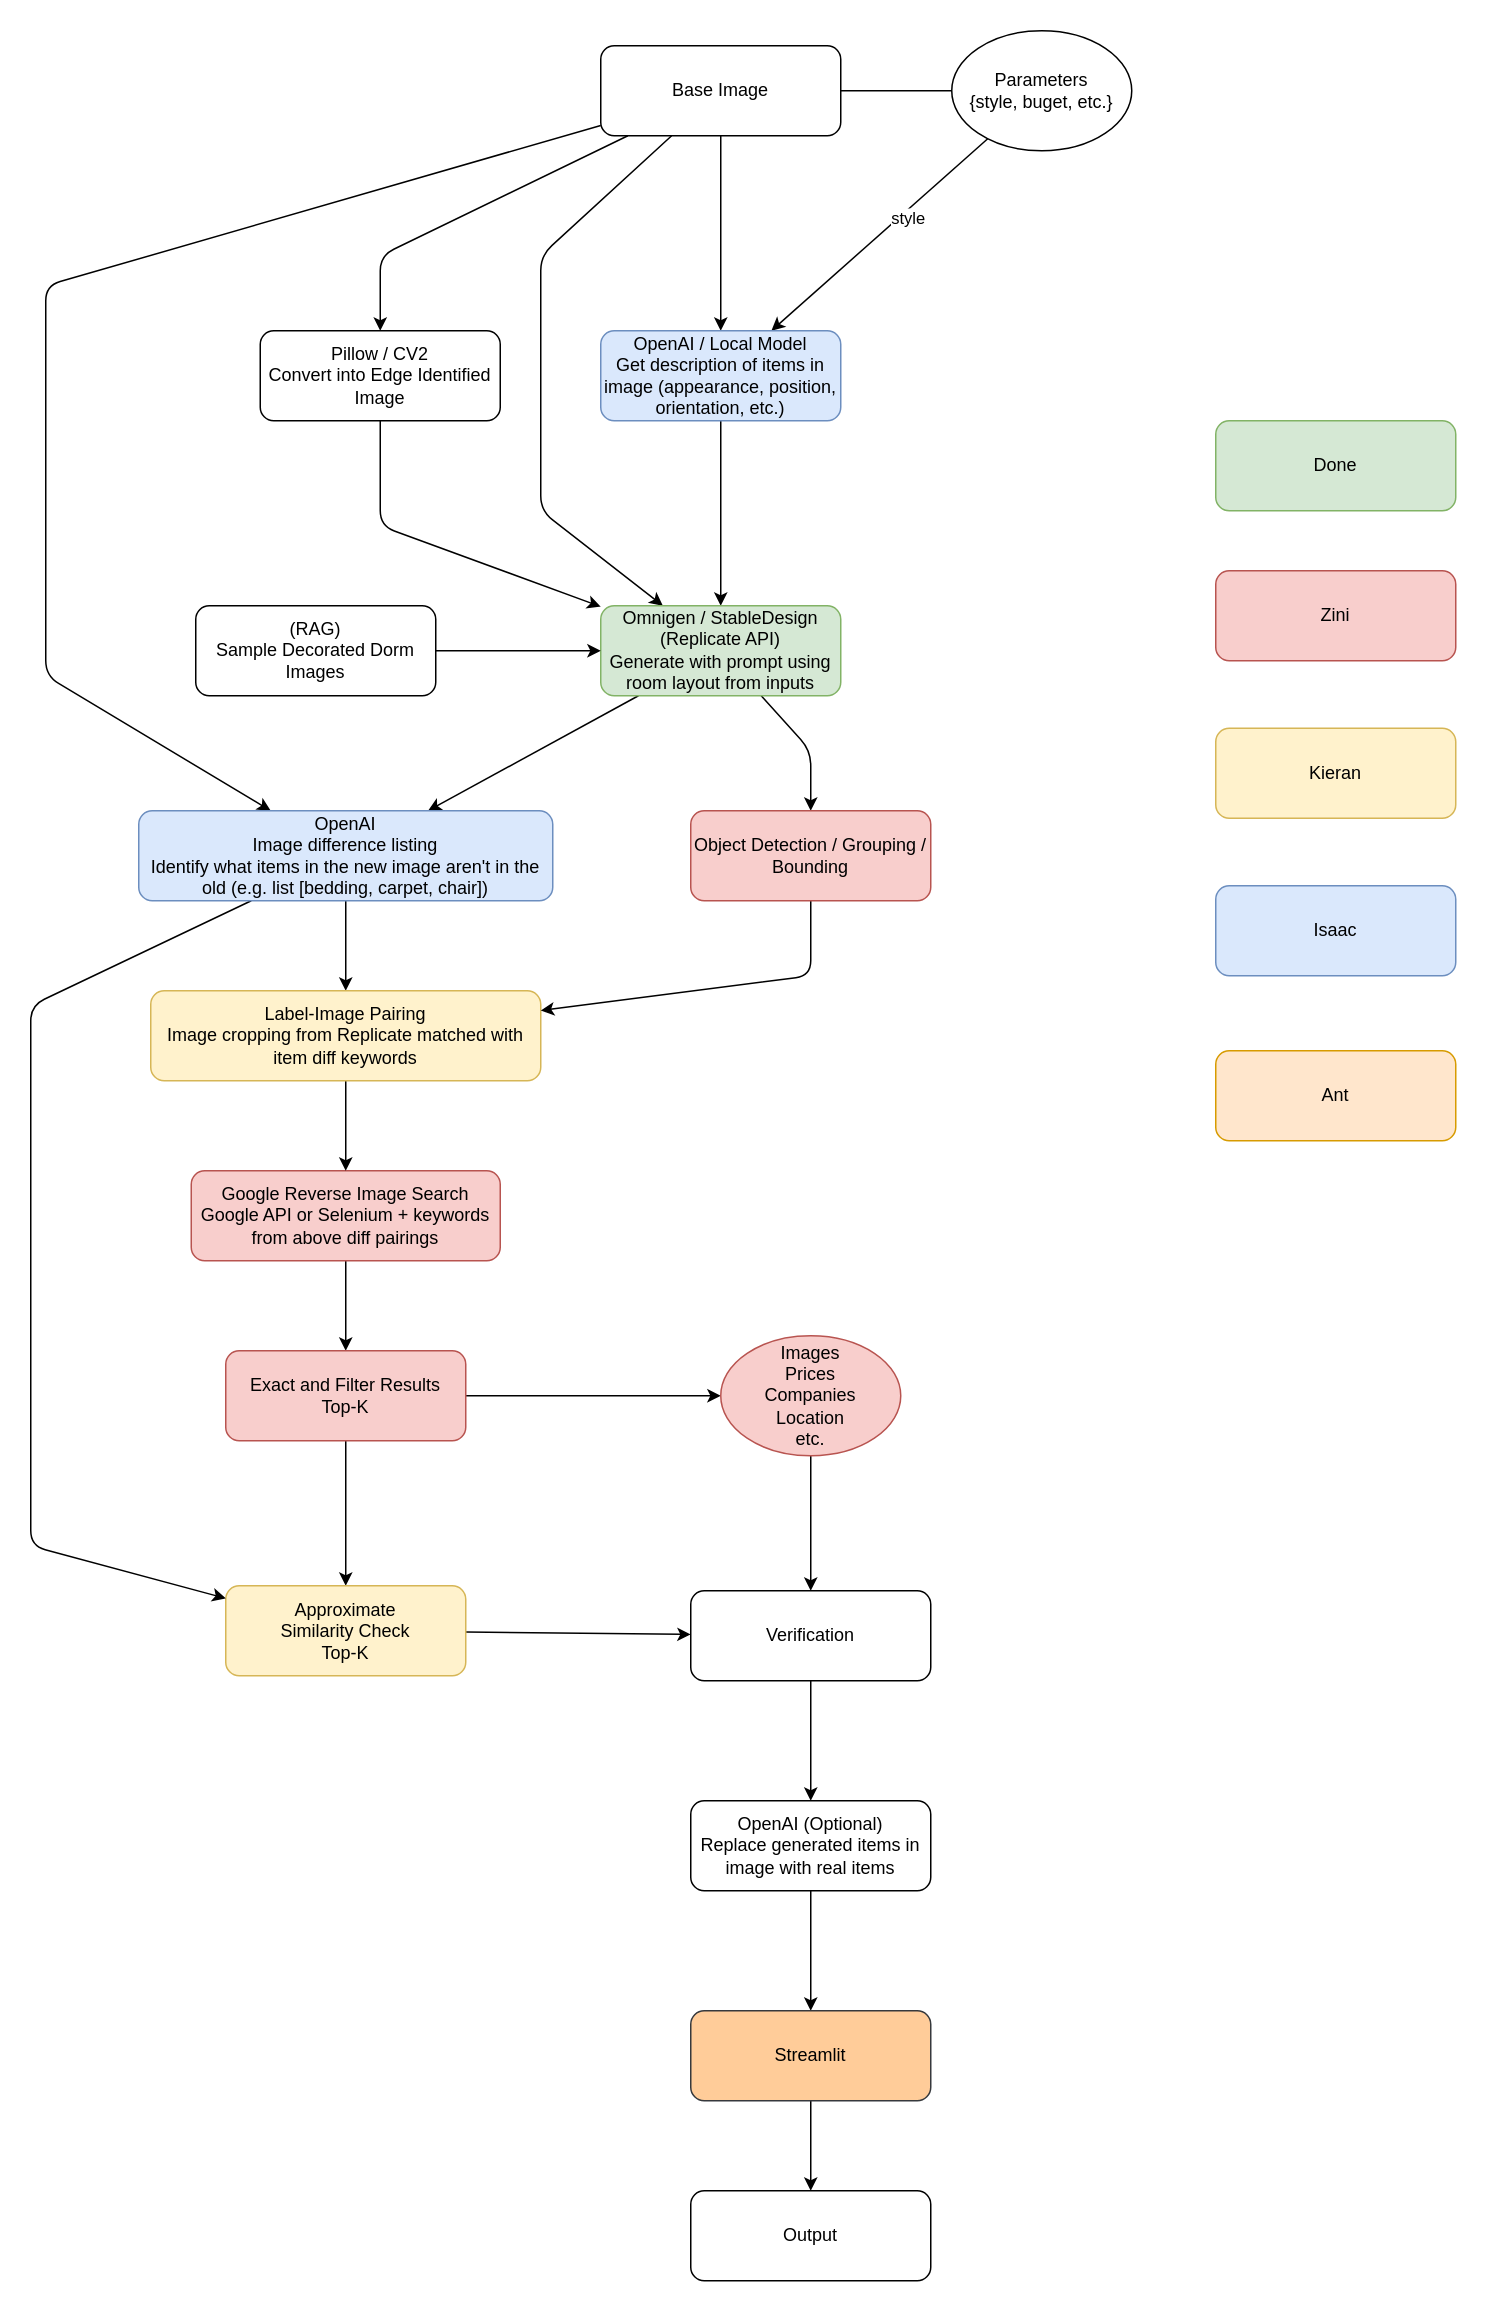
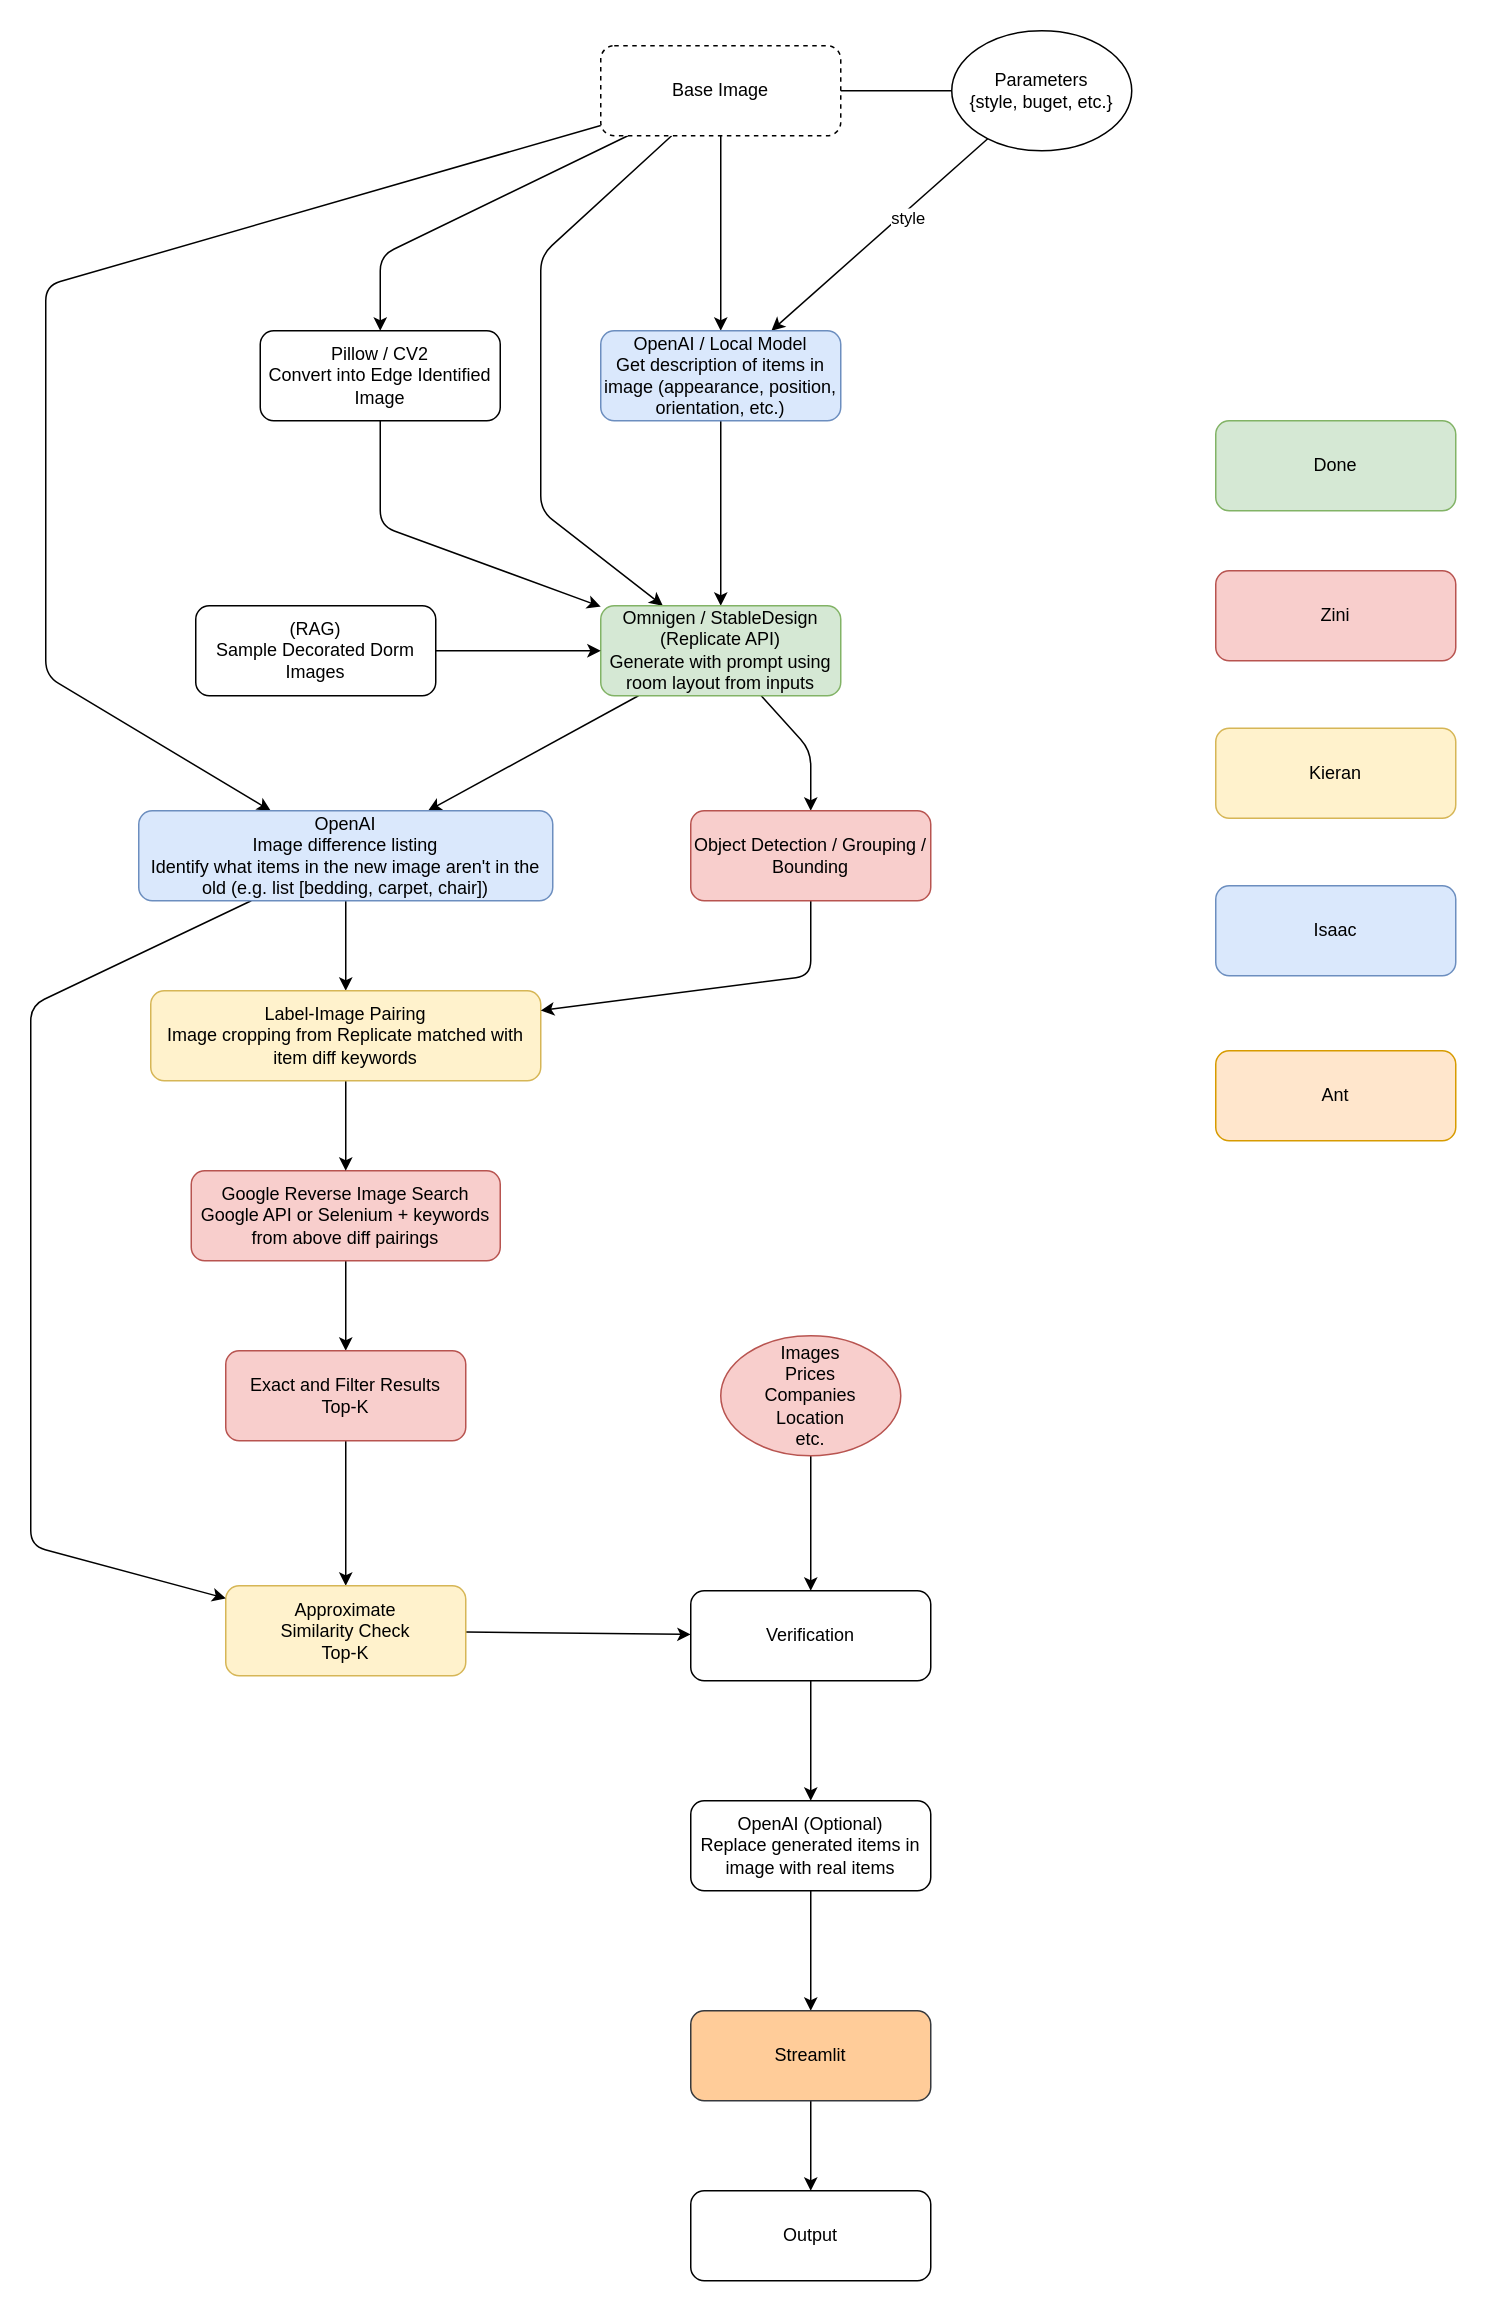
node "Base Image": style solid -> dashed
edge "Exact and Filter Results Top-K" -> "Images Prices Companies Location etc.": removed
